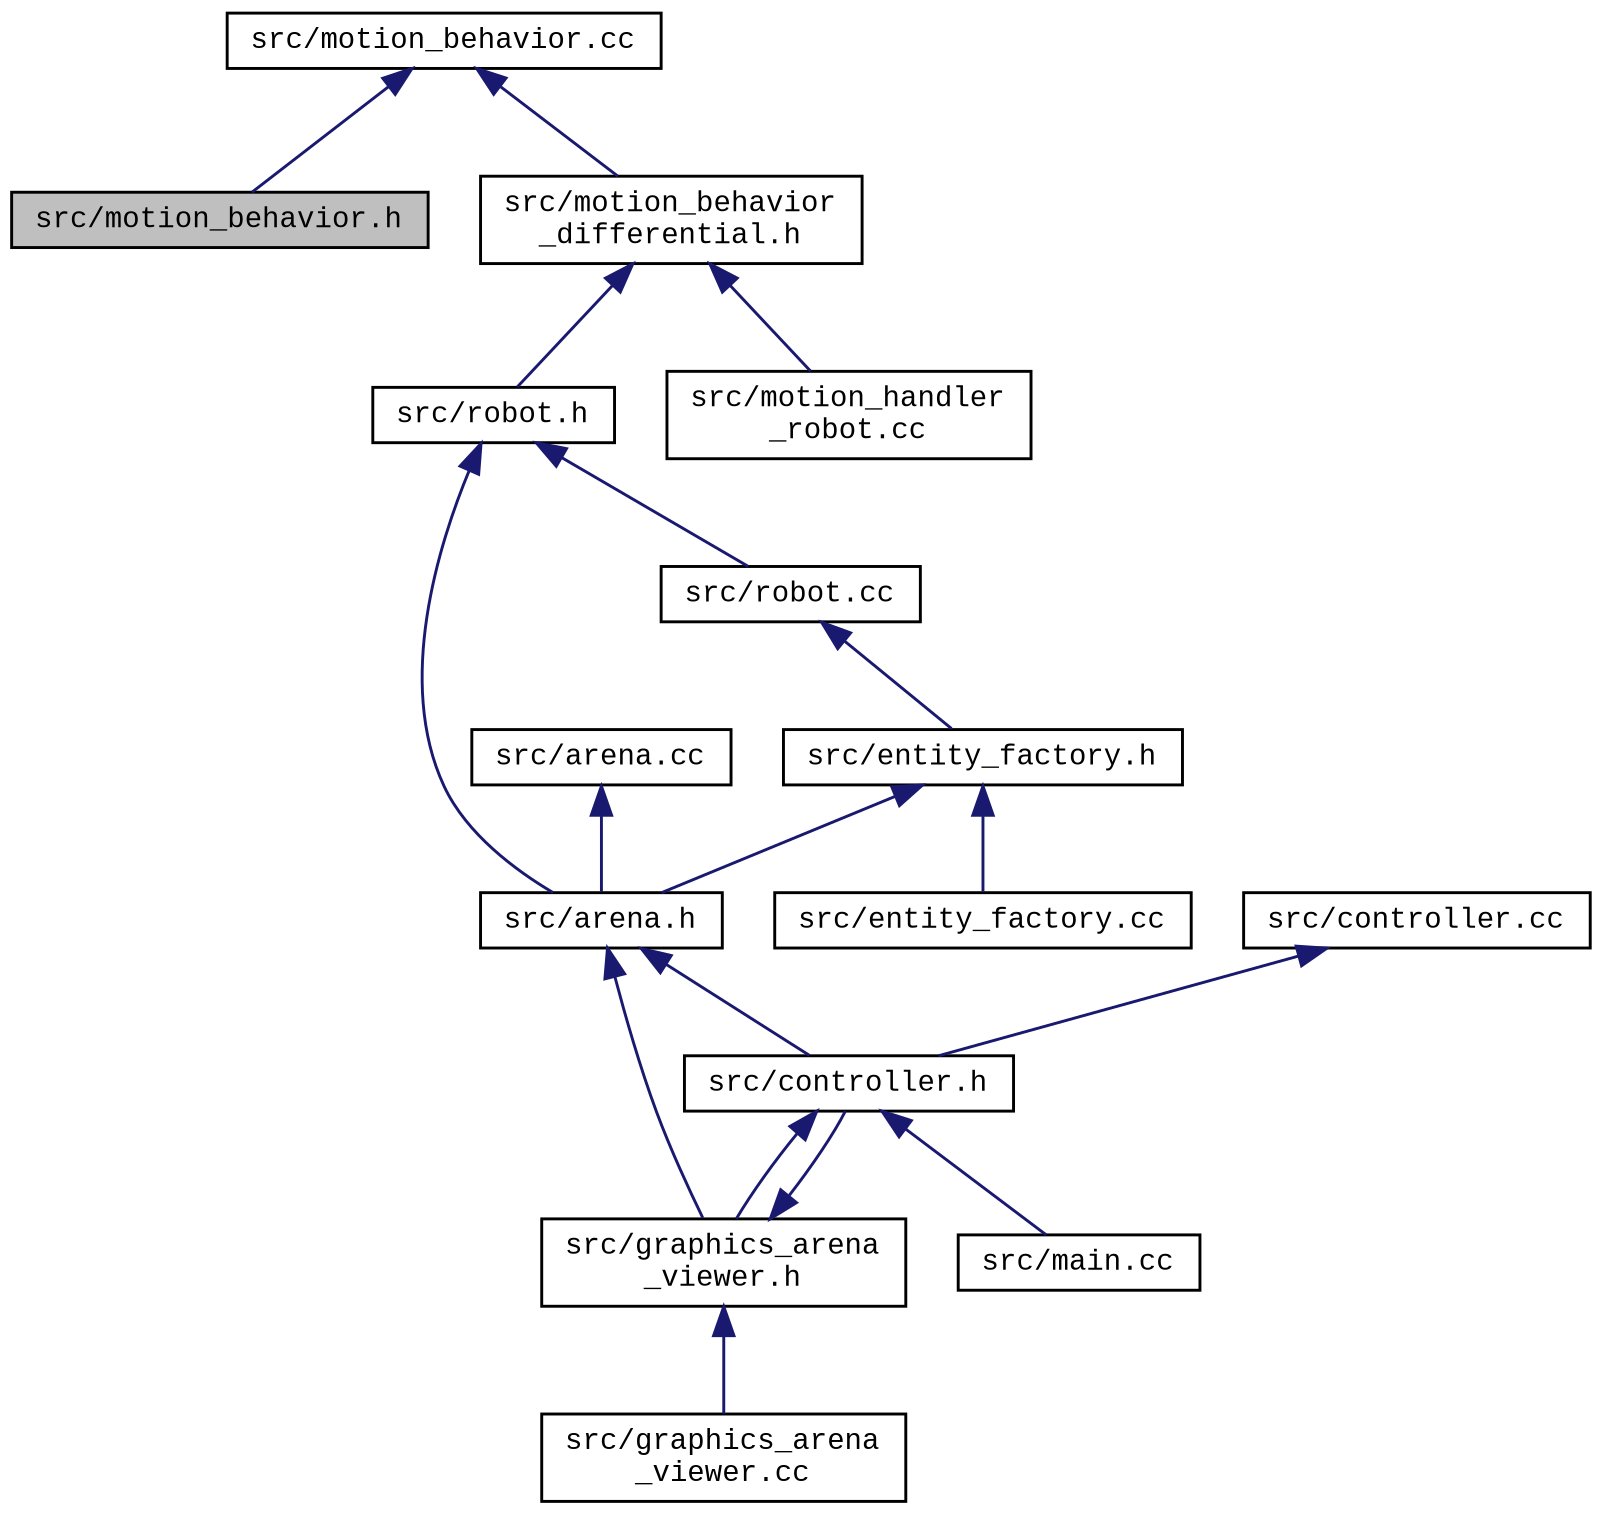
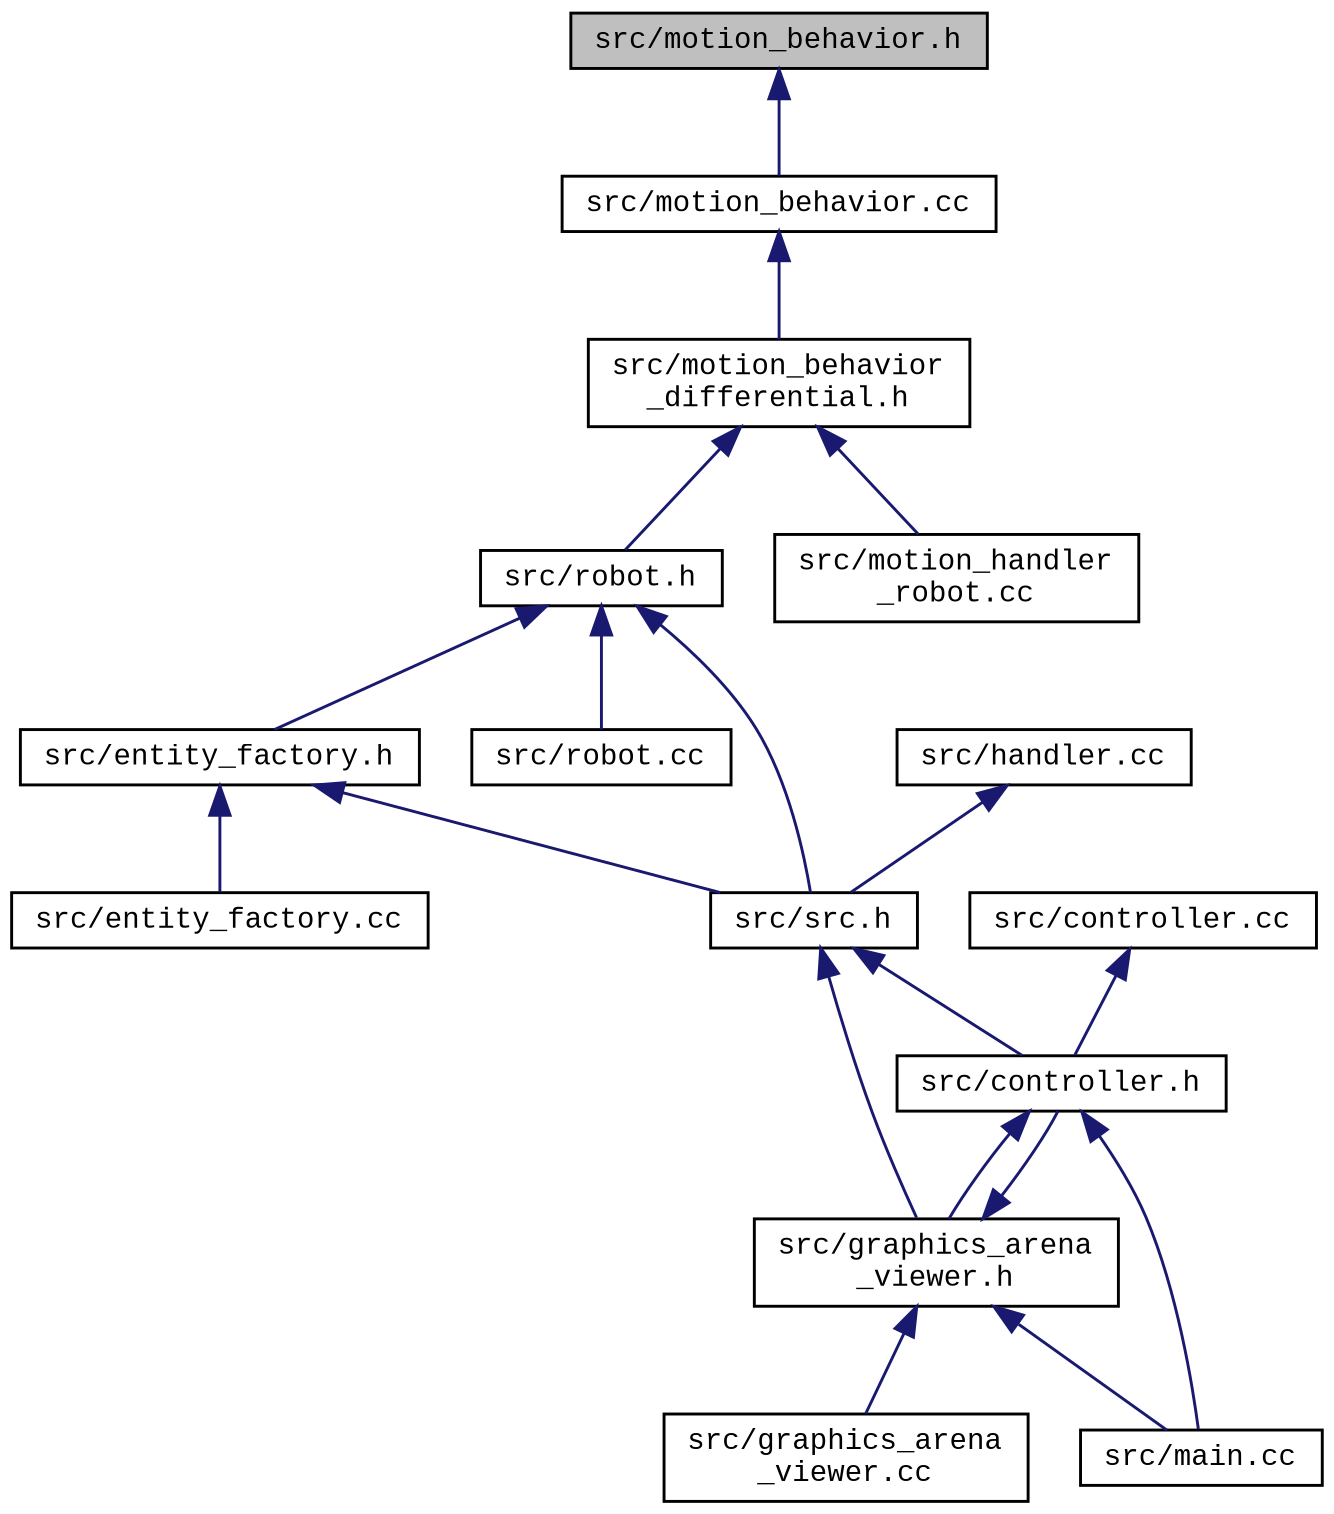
edge "src/motion_behavior.h" -> "src/motion_behavior.cc": reversed
edge "src/entity_factory.h" -> "src/robot.cc": now "src/entity_factory.h" -> "src/robot.h"
node "src/arena.cc": label "src/arena.cc" -> "src/handler.cc"
node "src/arena.h": label "src/arena.h" -> "src/src.h"
edge "src/main.cc" -> "src/graphics_arena _viewer.h": added
